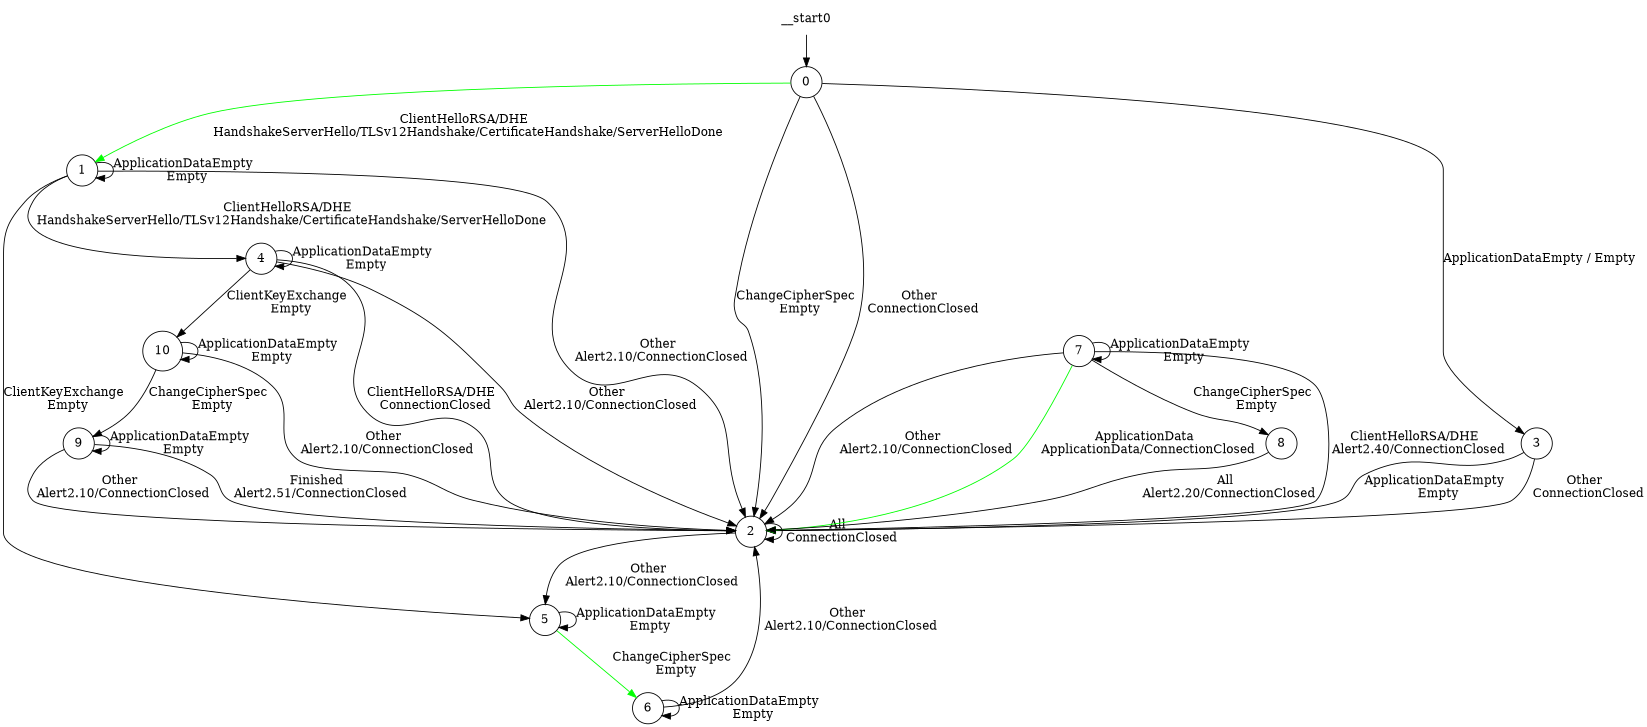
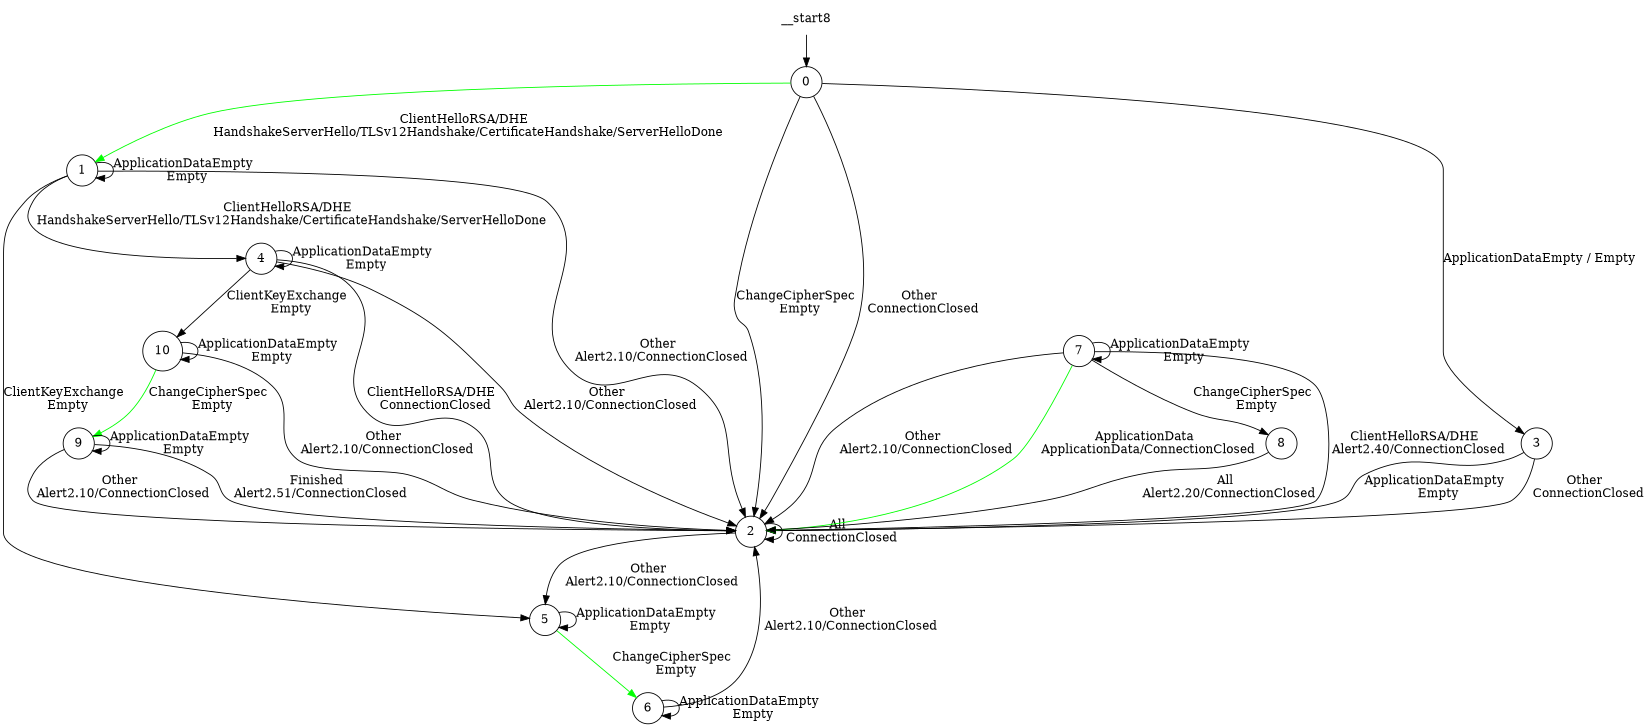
node "__start0": label "__start0" -> "__start8"
edge "10" -> "9": color black -> green
